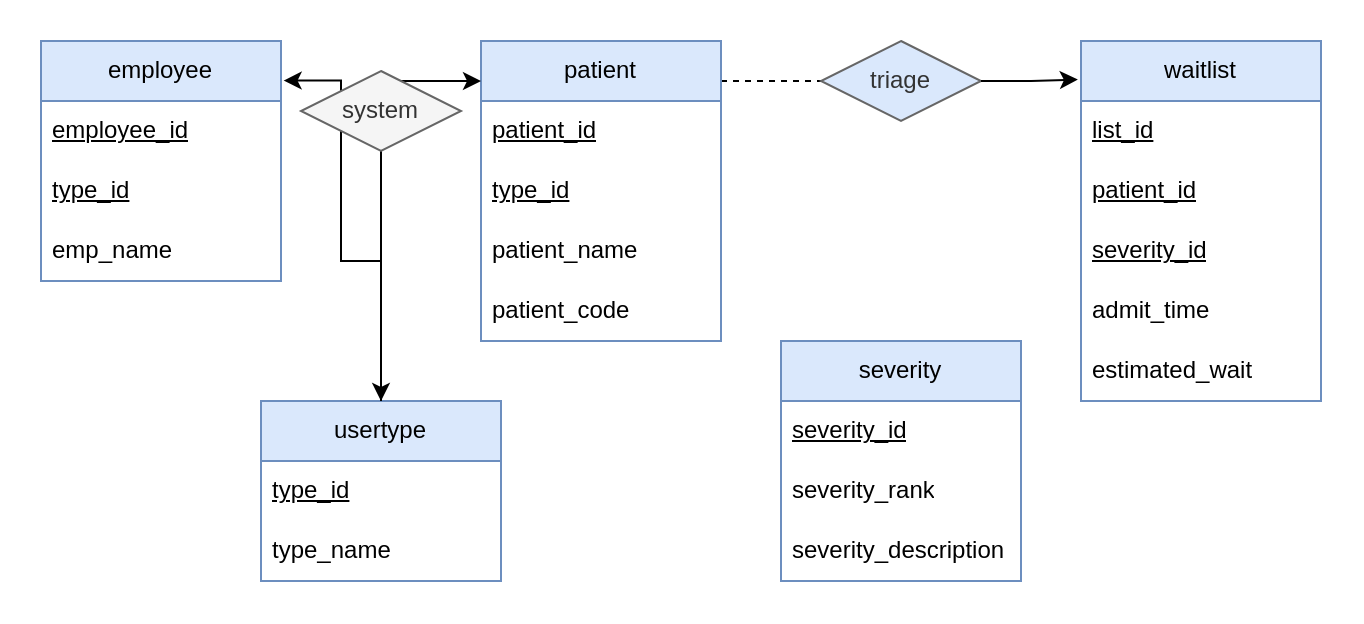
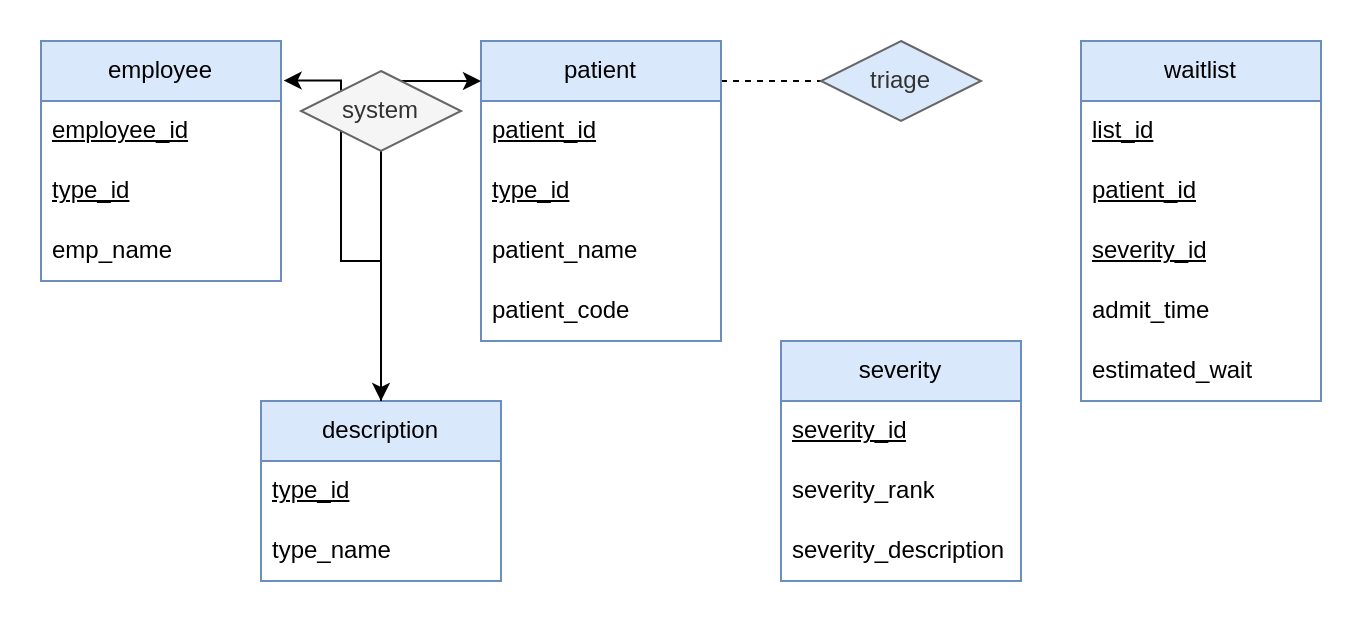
edge "triage" -> "waitlist": removed
node "usertype": label "usertype" -> "description"
